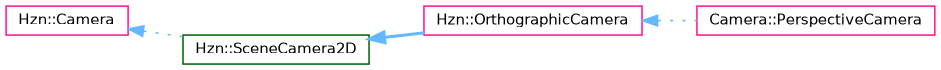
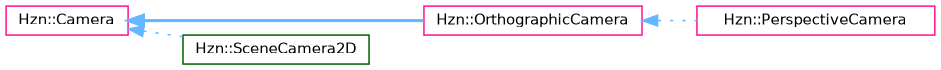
node "Camera::PerspectiveCamera": label "Camera::PerspectiveCamera" -> "Hzn::PerspectiveCamera"
edge "Hzn::OrthographicCamera" -> "Hzn::SceneCamera2D": now "Hzn::OrthographicCamera" -> "Hzn::Camera"
